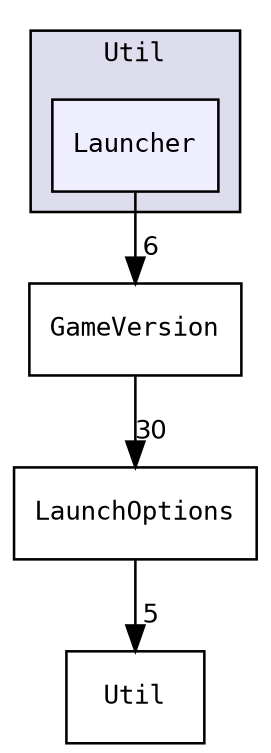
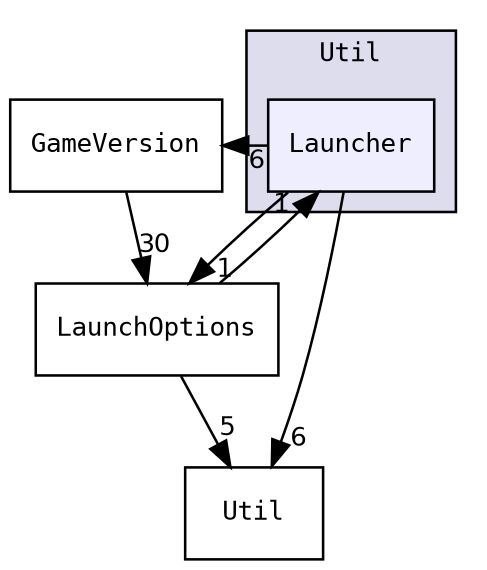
edge "Launcher" -> "LaunchOptions": added
edge "LaunchOptions" -> "Launcher": added
edge "Launcher" -> "Util": added
